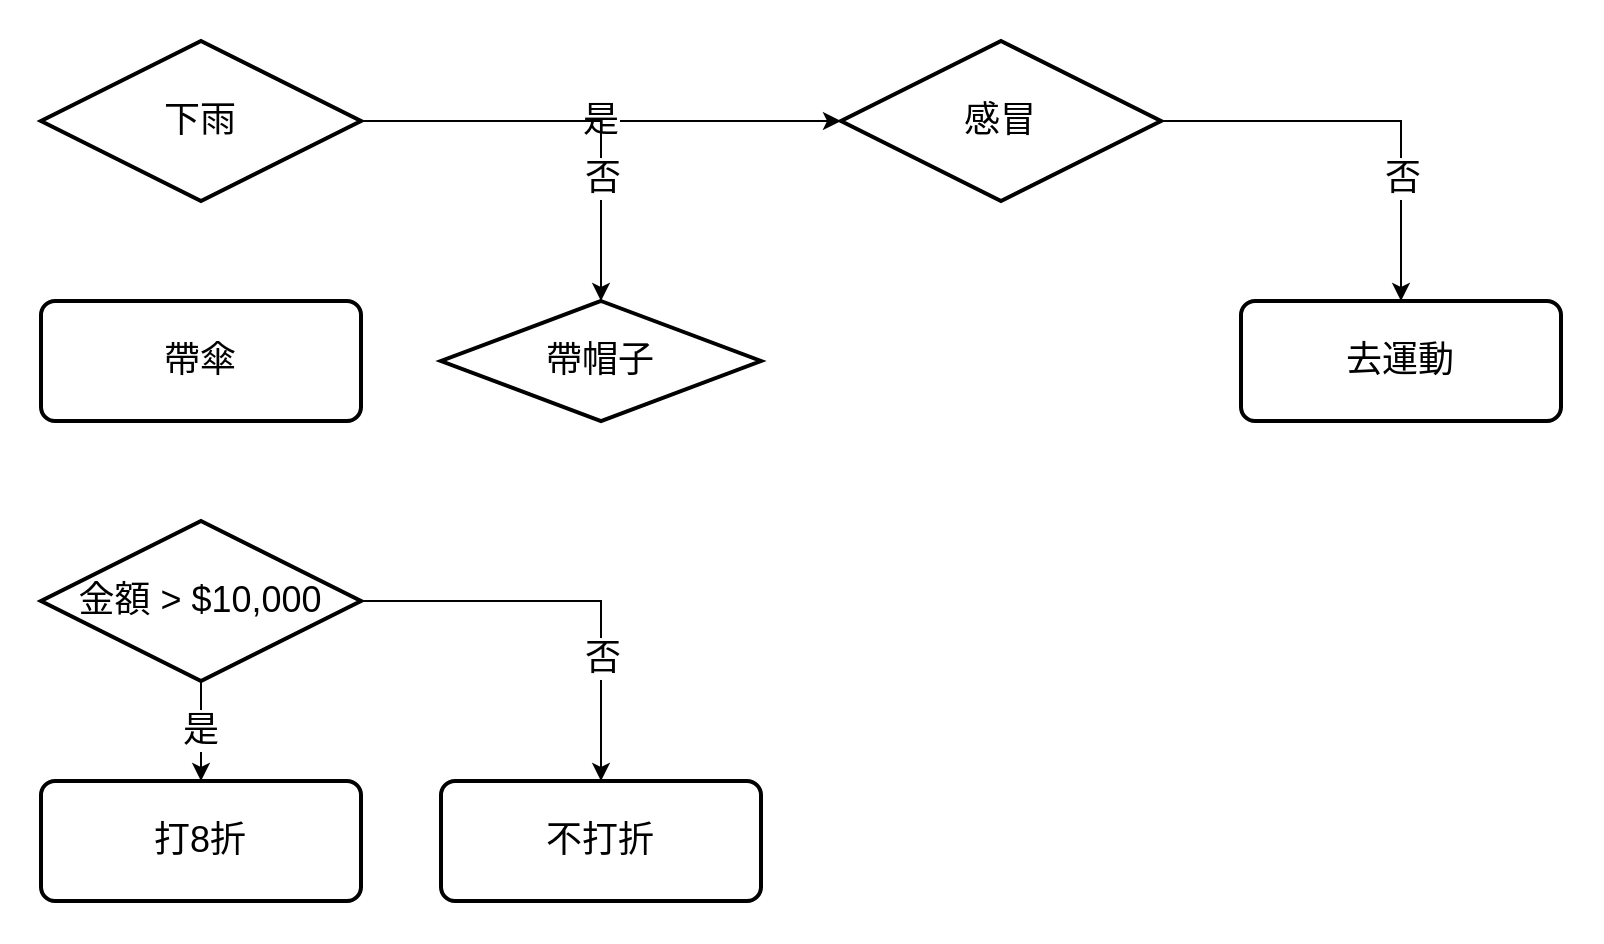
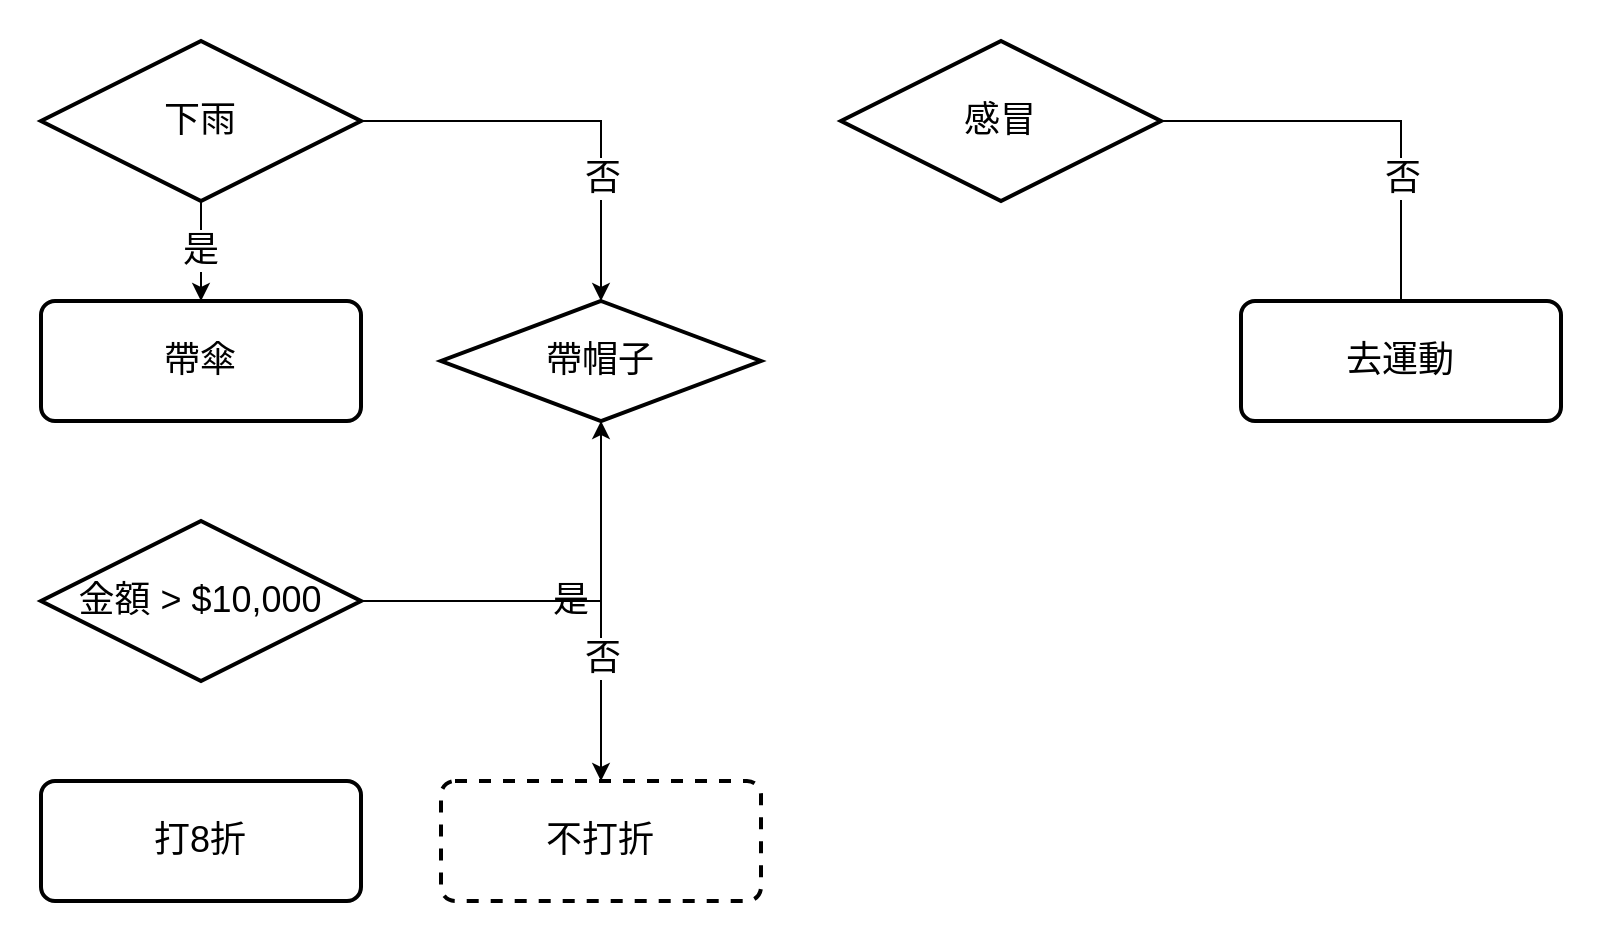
edge "下雨" -> "感冒": now "下雨" -> "帶傘"
edge "感冒" -> "去運動": arrowhead classic -> none
edge "金額 > $10,000" -> "打8折": now "金額 > $10,000" -> "帶帽子"
node "不打折": style solid -> dashed
